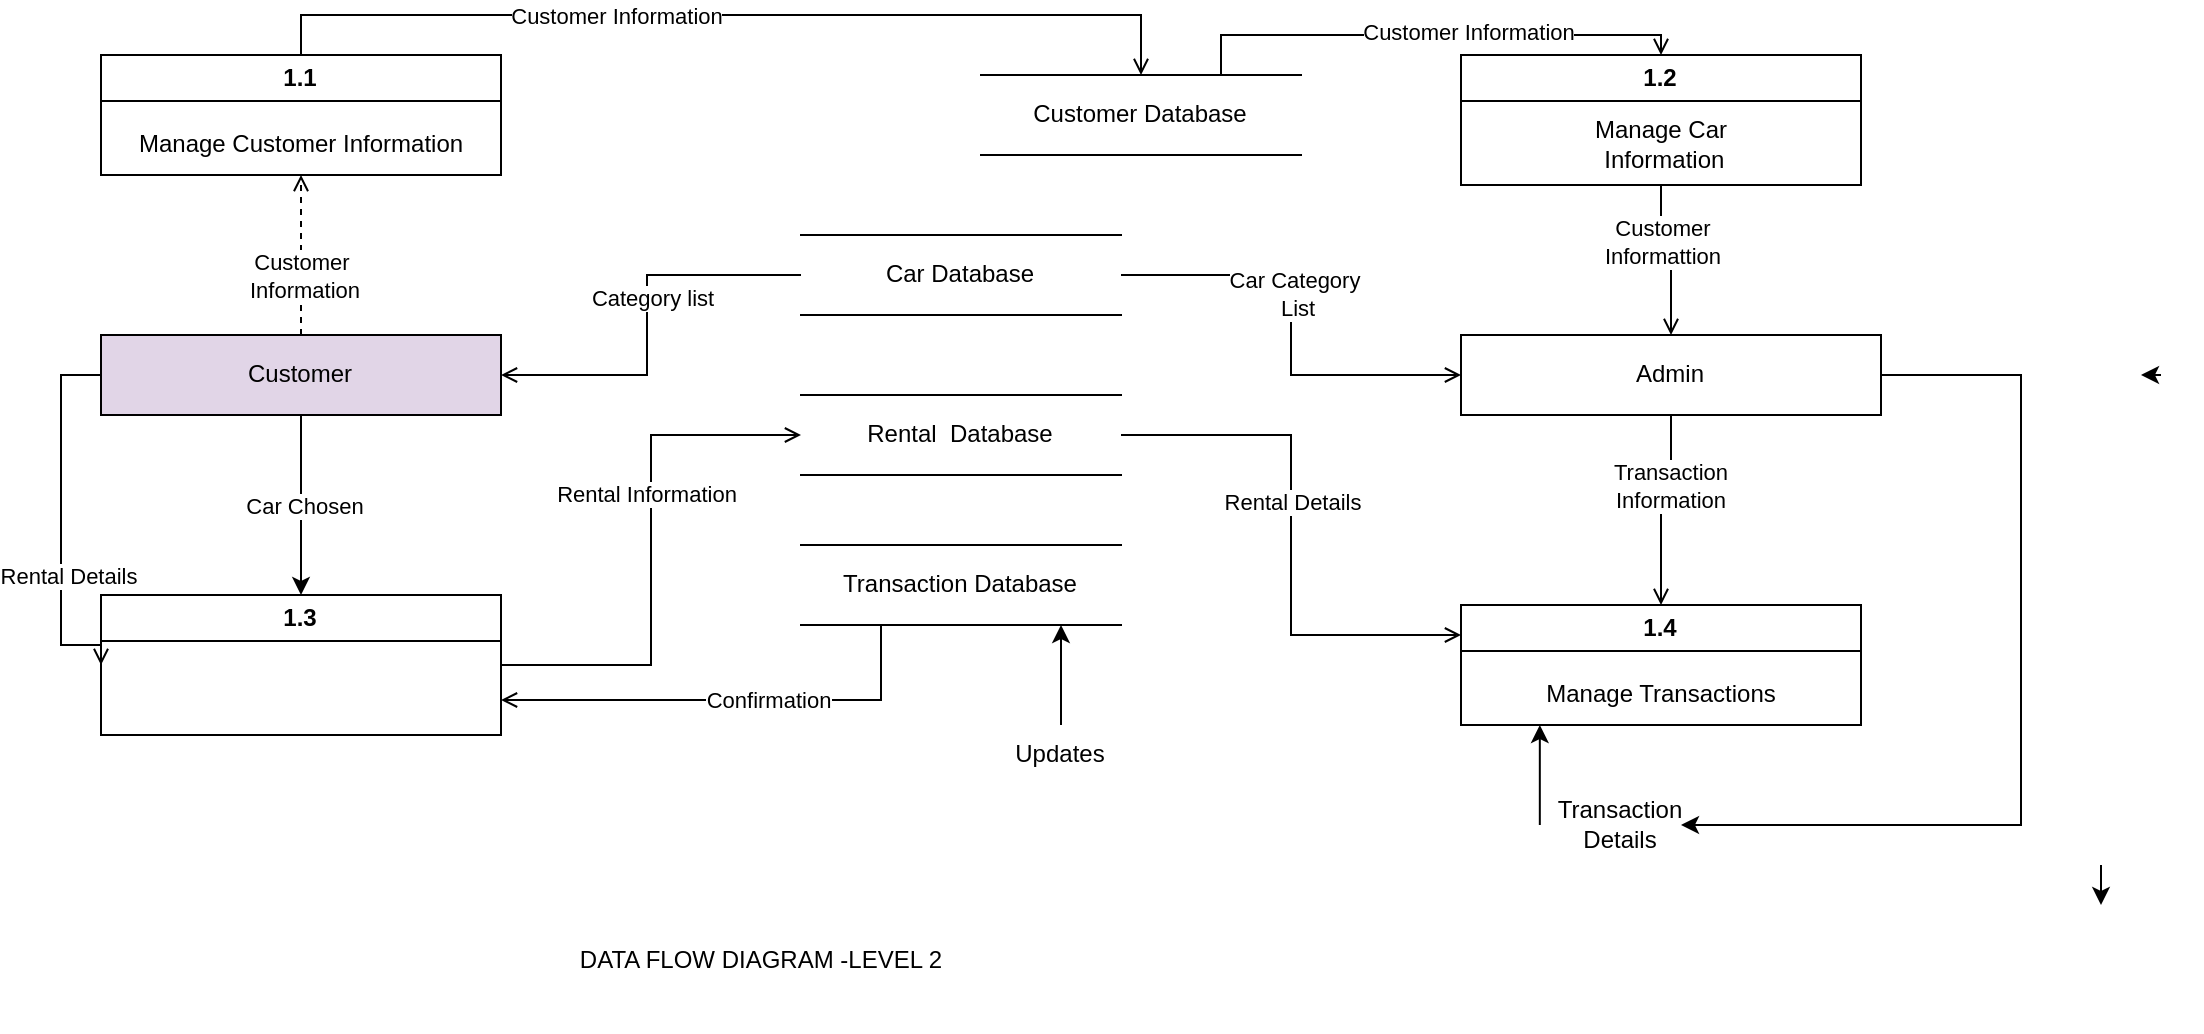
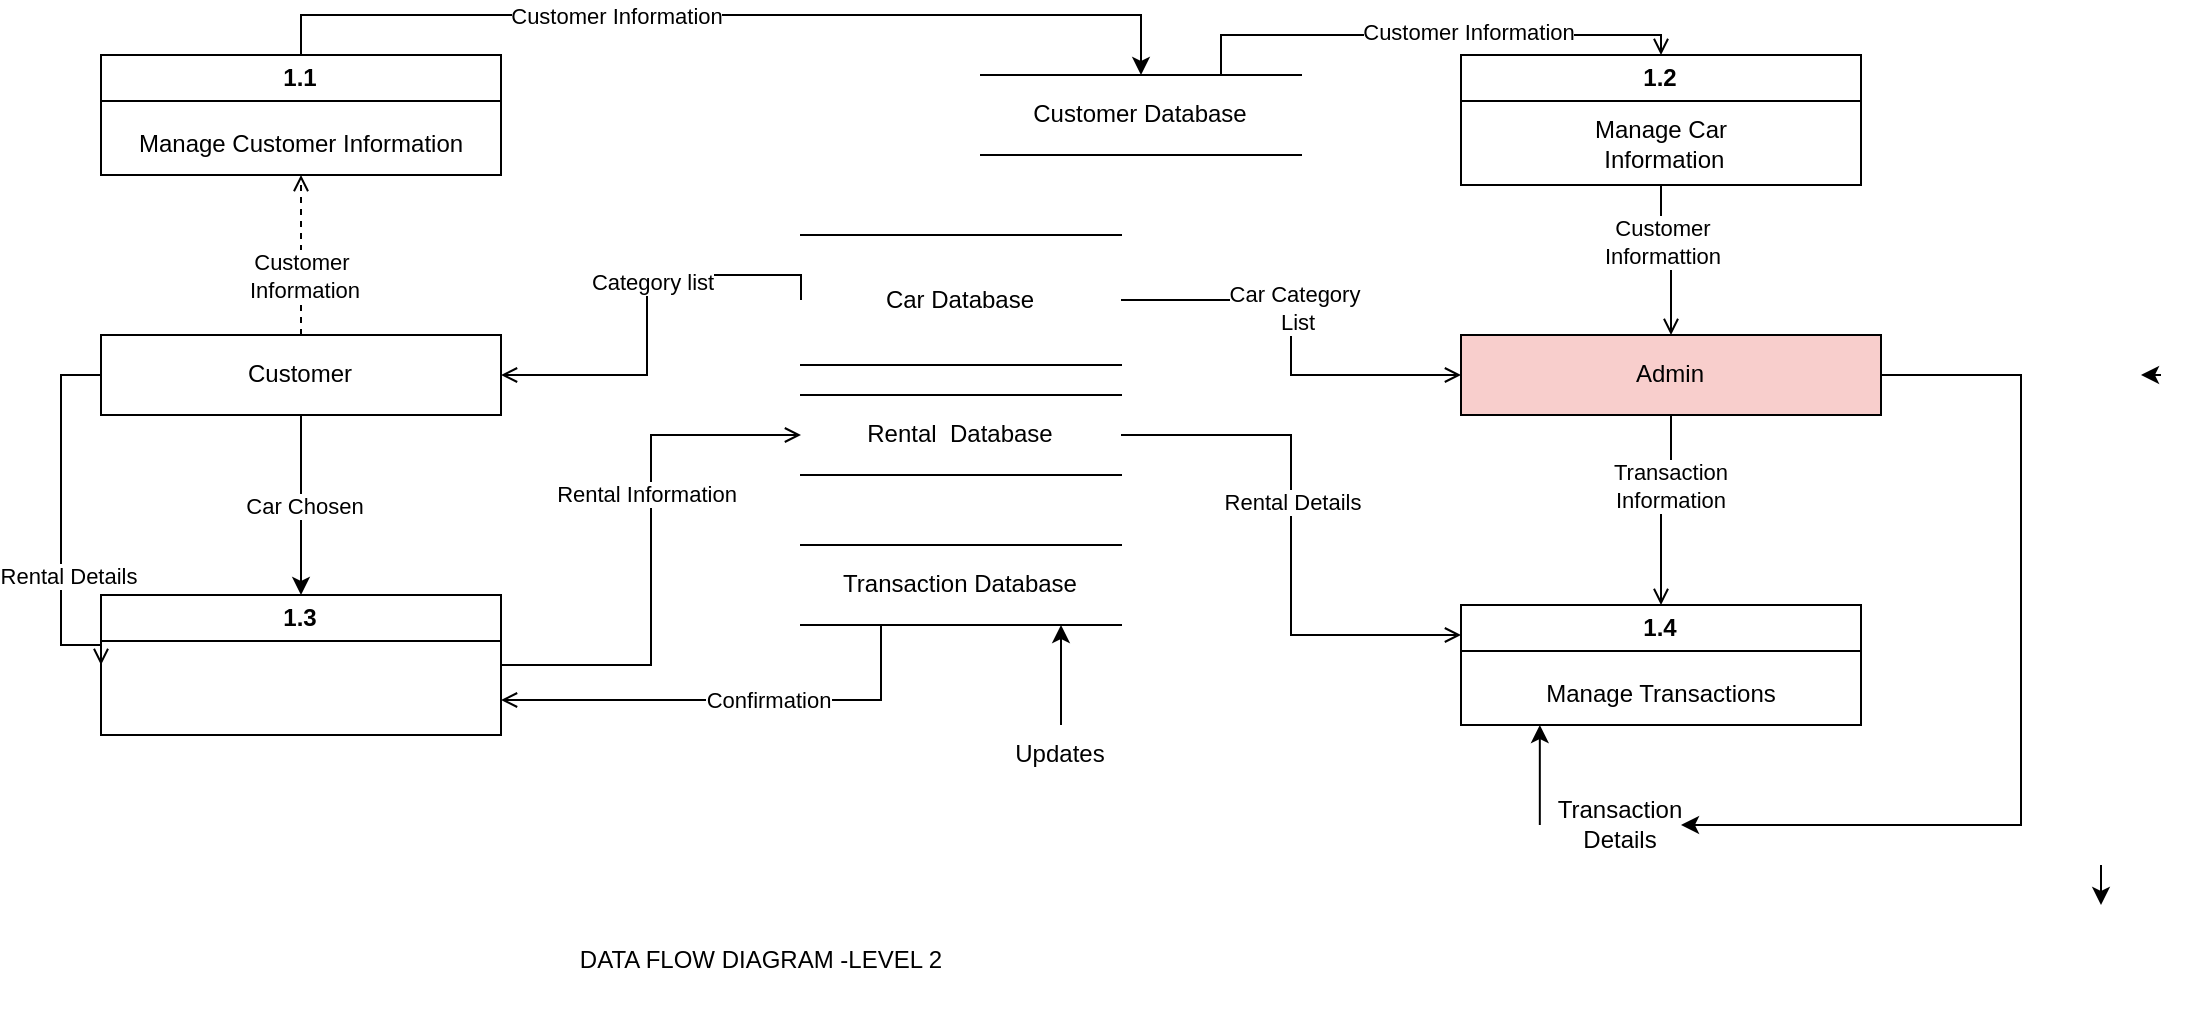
edge "1.1" -> "Customer Database": arrowhead open -> classic
node "Car Database": size 320x80 -> 320x130
node "Customer": fillcolor #e1d5e7 -> #ffffff
node "Admin": fillcolor #ffffff -> #f8cecc
